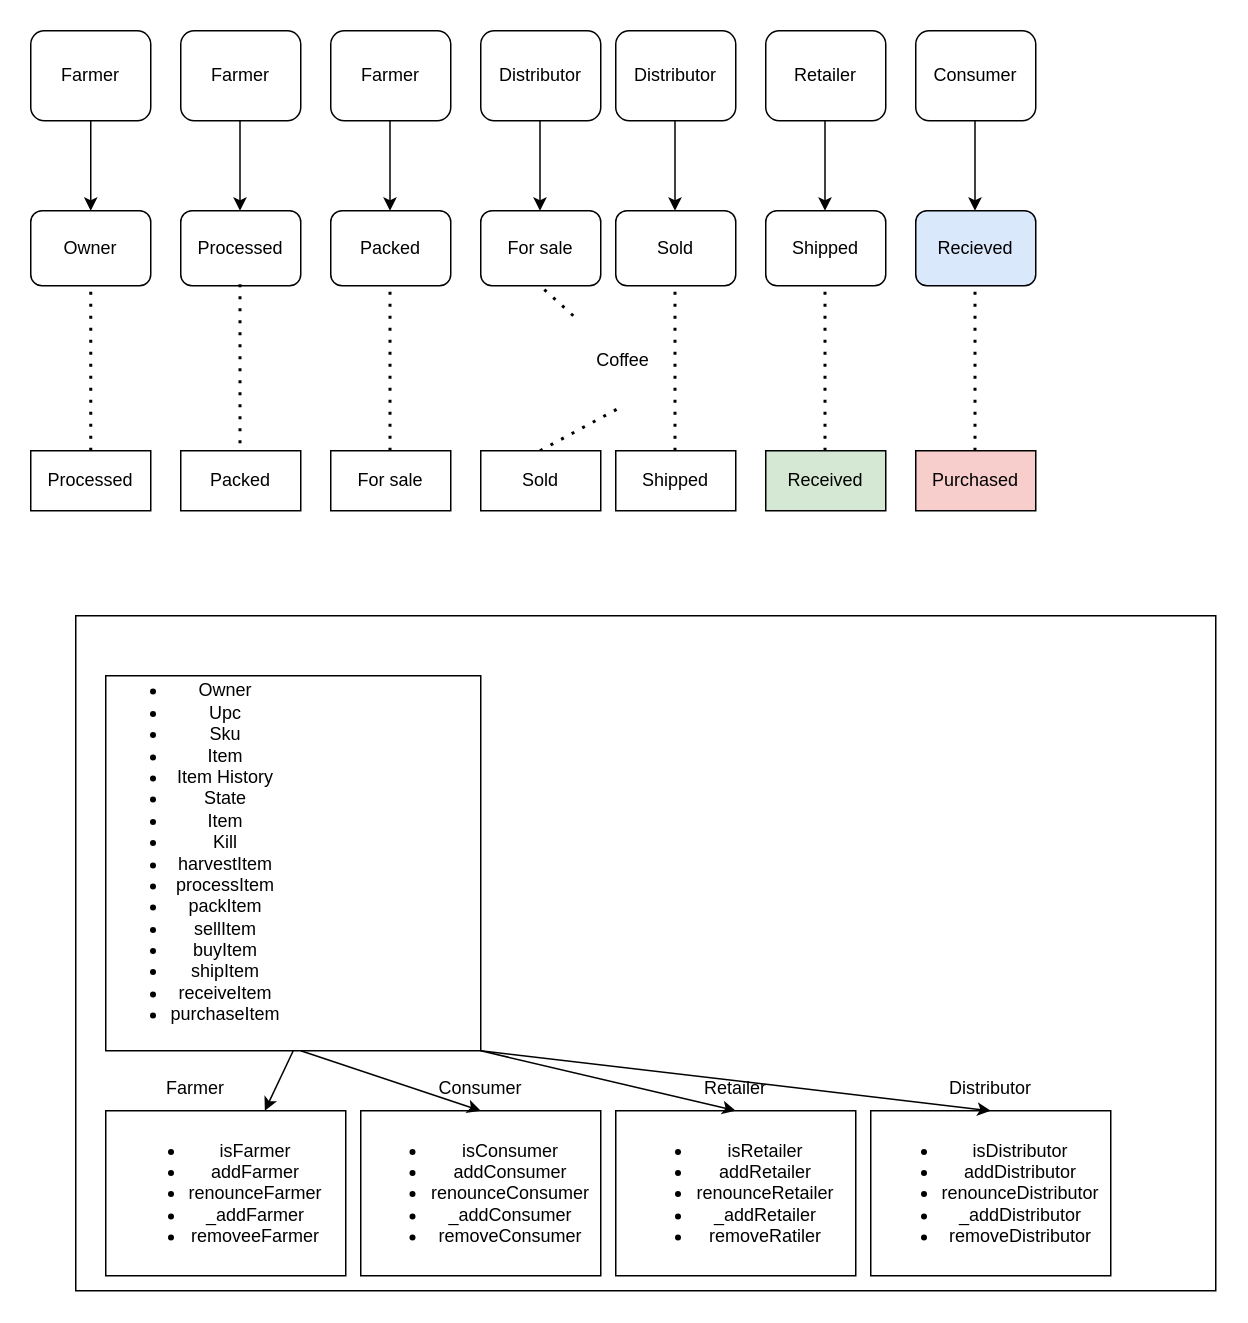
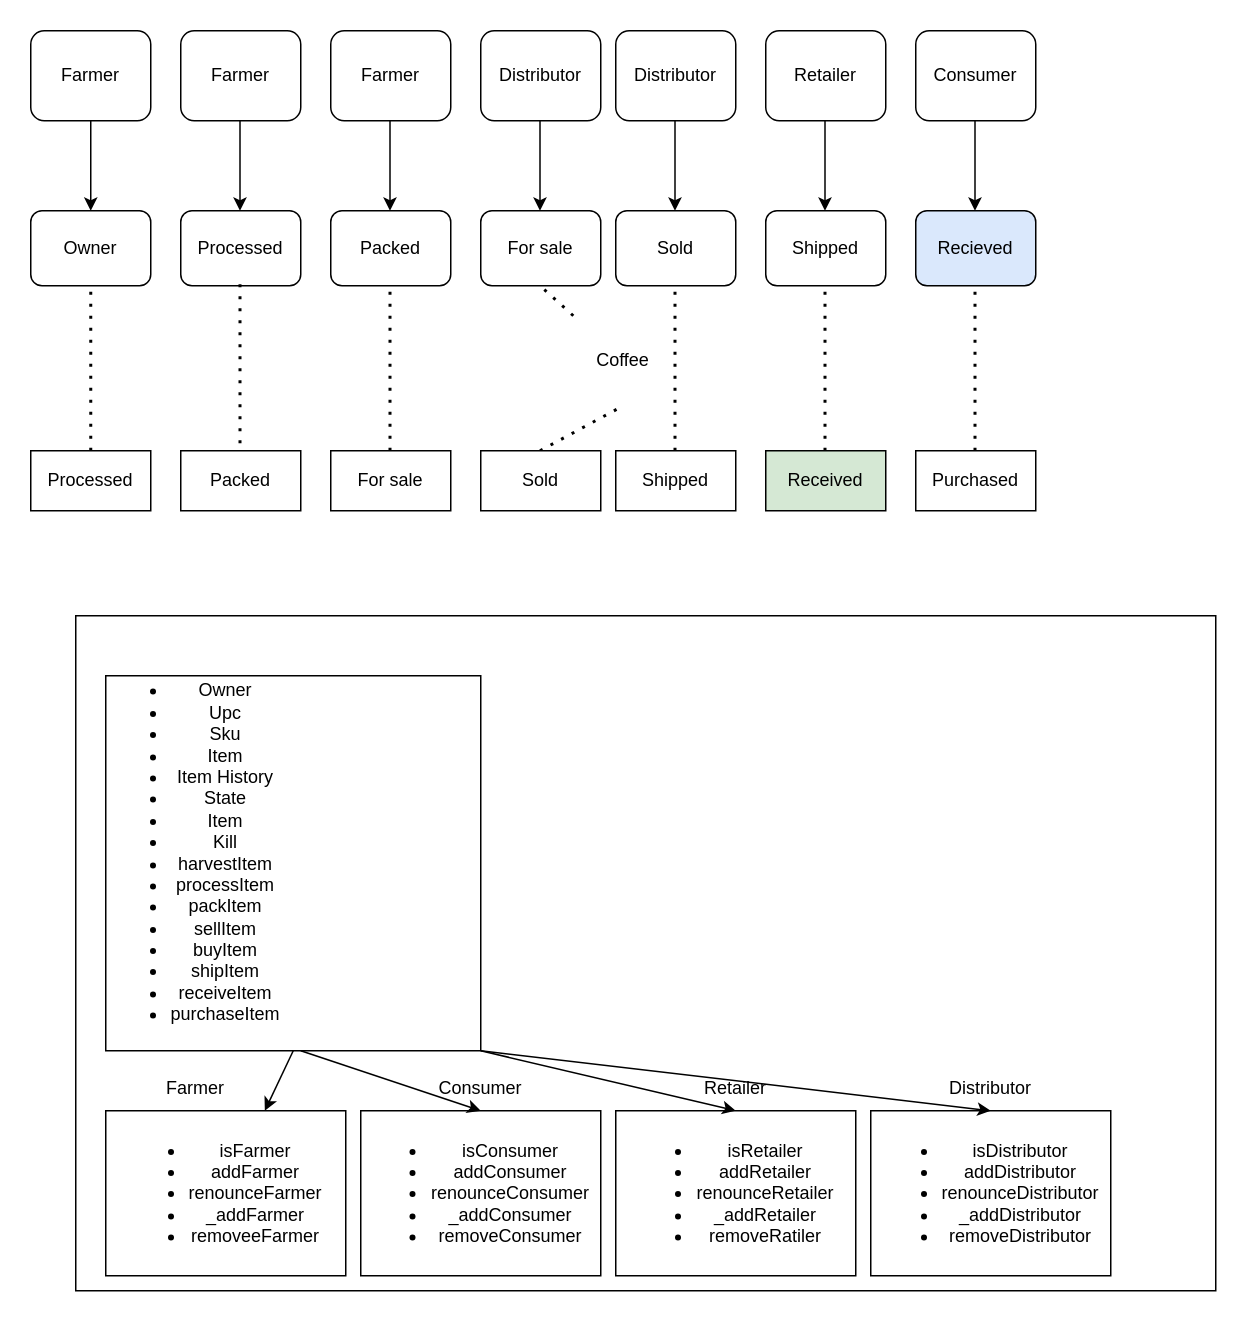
node "Purchased": fillcolor #f8cecc -> #ffffff
